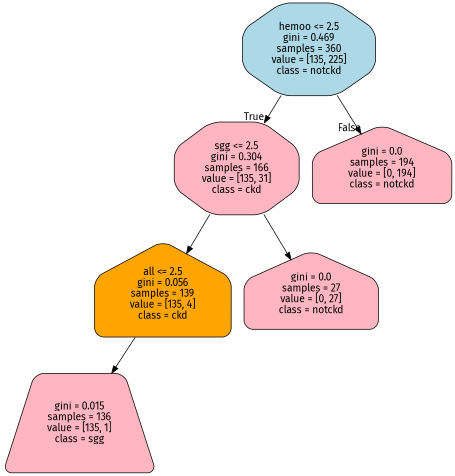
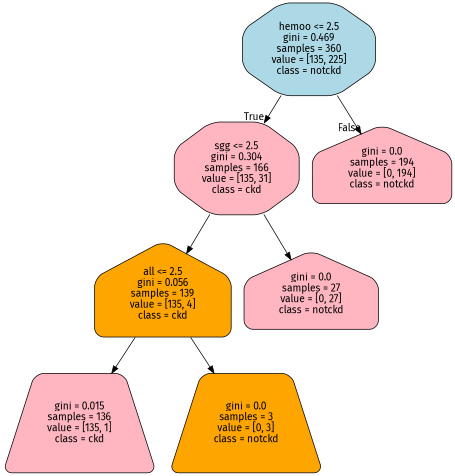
node "gini = 0.015 samples = 136 value = [135, 1] class = sgg": label "gini = 0.015 samples = 136 value = [135, 1] class = sgg" -> "gini = 0.015 samples = 136 value = [135, 1] class = ckd"
node "gini = 0.0 samples = 3 value = [0, 3] class = notckd": added
